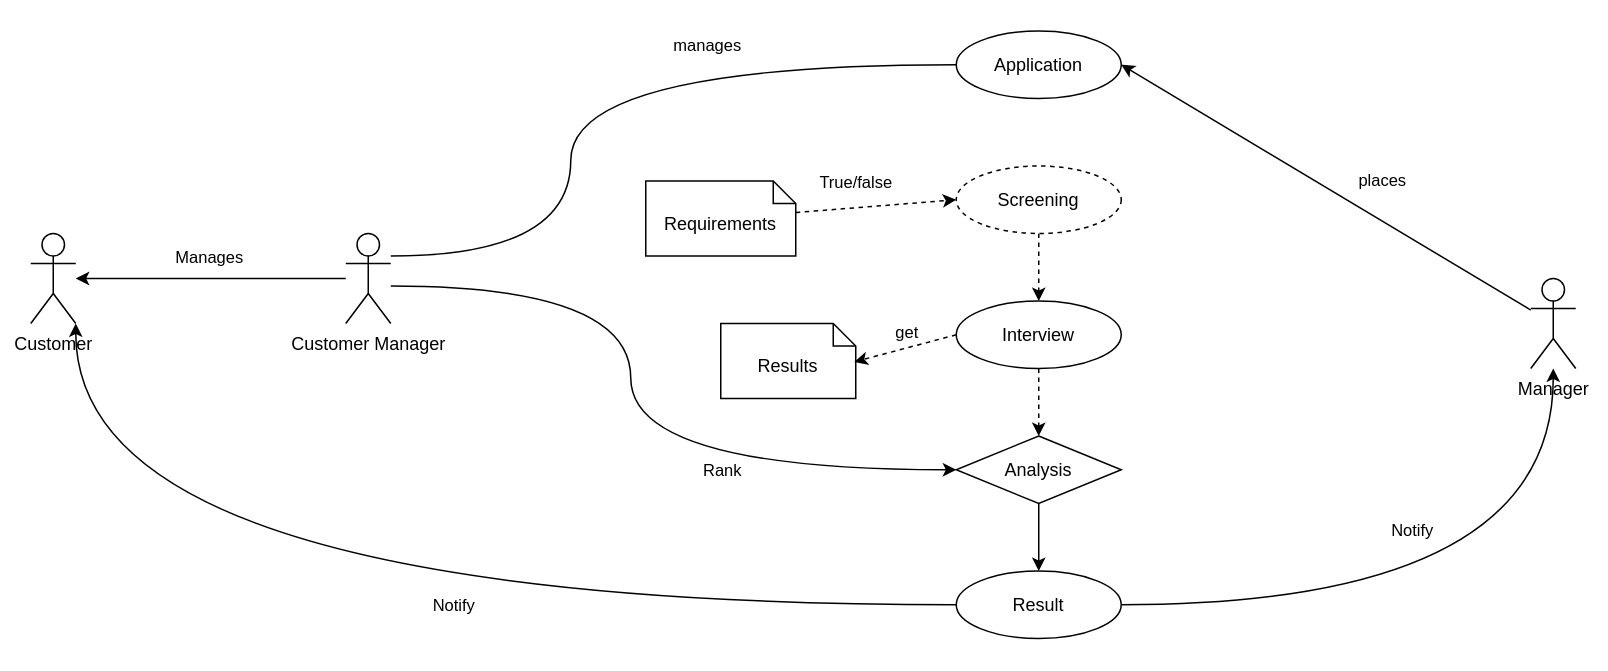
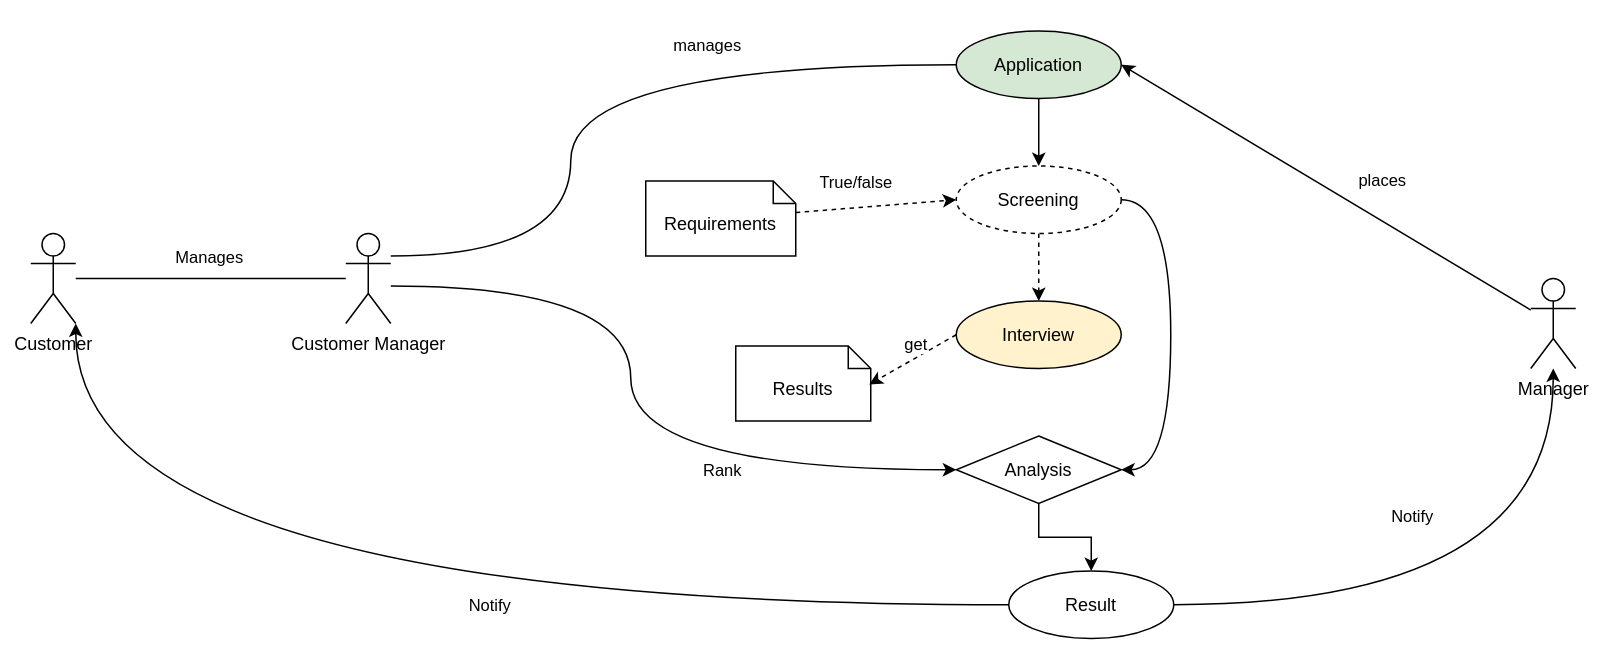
node "Application": fillcolor #ffffff -> #d5e8d4
edge "Application" -> "Screening": added
edge "Customer Manager" -> "Customer": arrowhead classic -> none
edge "Screening" -> "Analysis": added
node "Interview": fillcolor #ffffff -> #fff2cc
node "Results": moved (788, 361) -> (803, 383)
edge "Interview" -> "Analysis": removed
node "Result": moved (1039, 605) -> (1091, 605)
